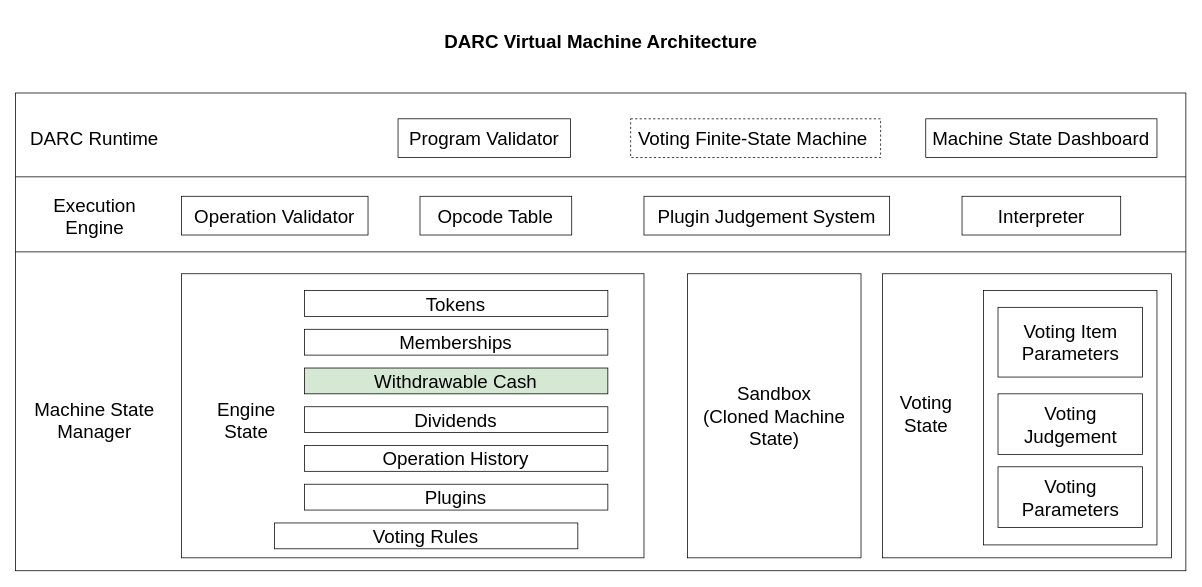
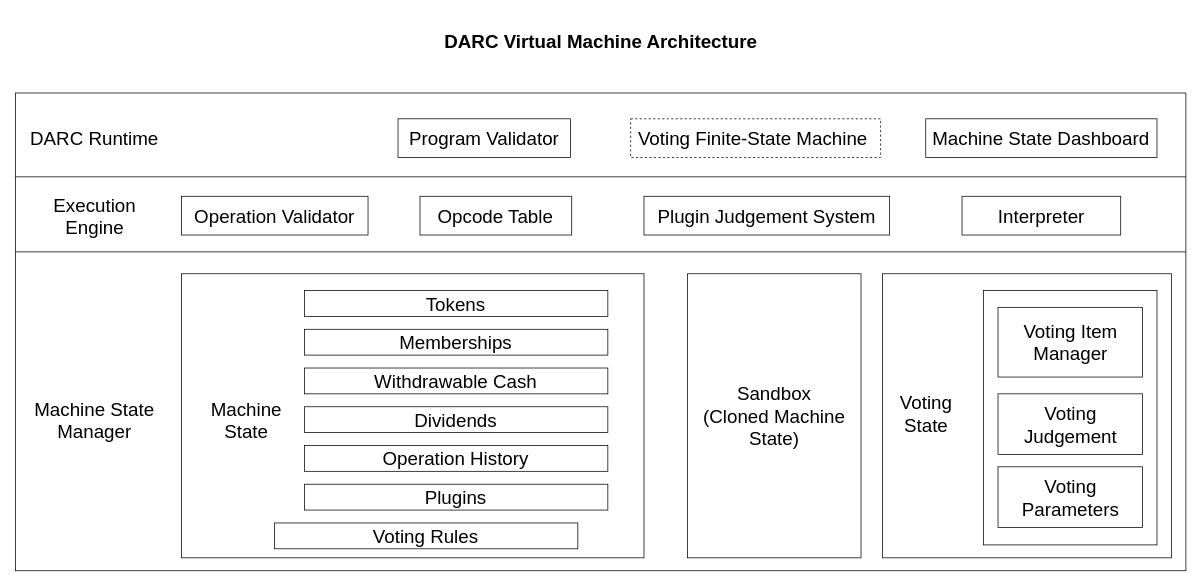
node "Voting Item Parameters": label "Voting Item Parameters" -> "Voting Item Manager"
node "Withdrawable Cash": fillcolor #d5e8d4 -> #ffffff
node "Engine State": label "Engine State" -> "Machine State"
